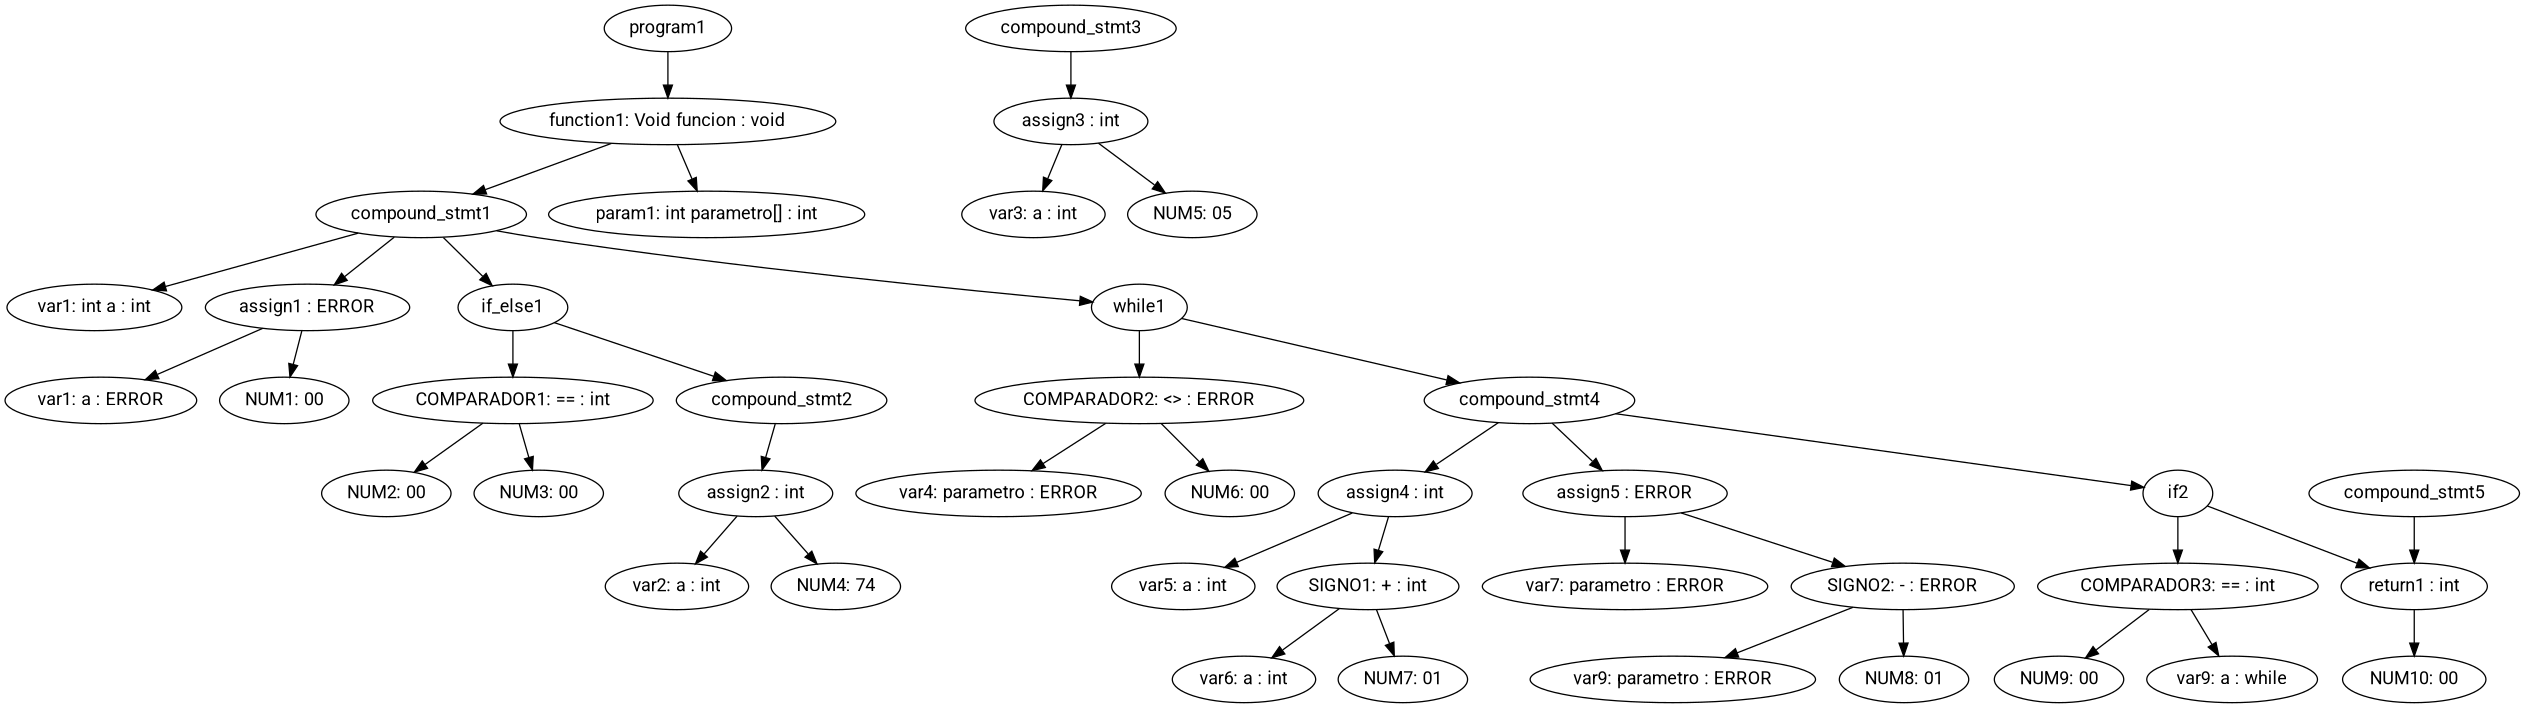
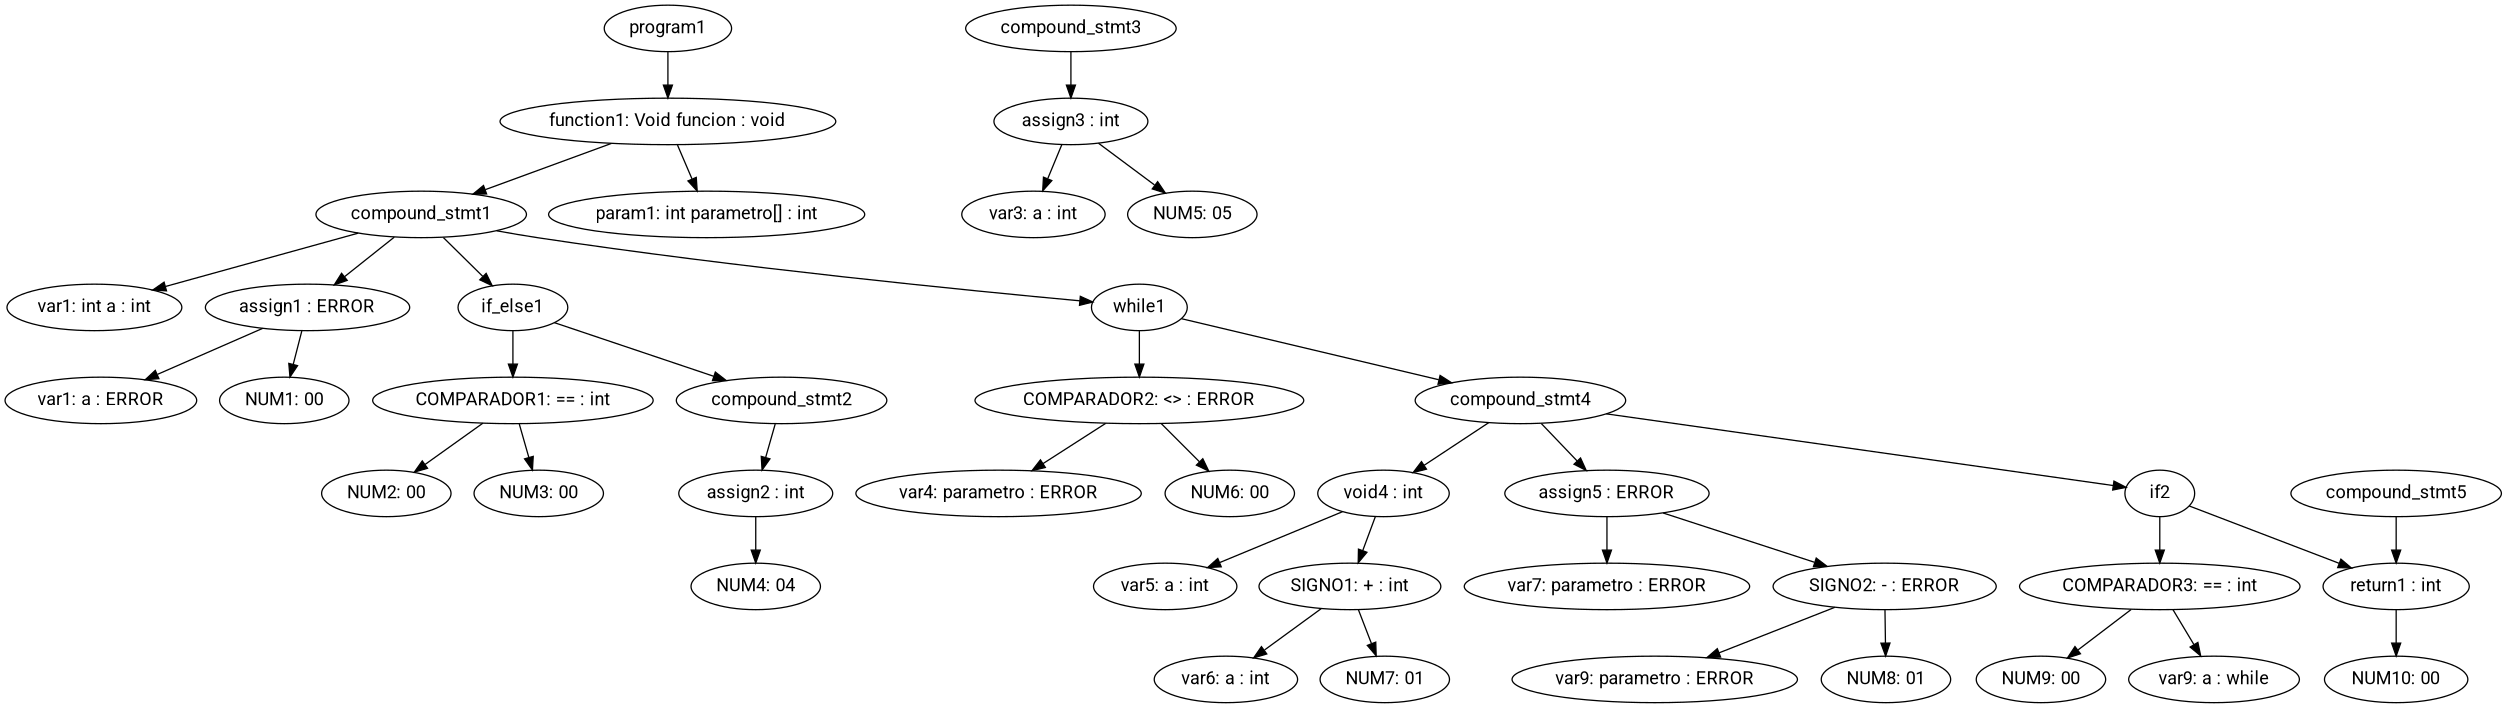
node "assign4 : int": label "assign4 : int" -> "void4 : int"
node "var2: a : int": removed
node "NUM4: 74": label "NUM4: 74" -> "NUM4: 04"
